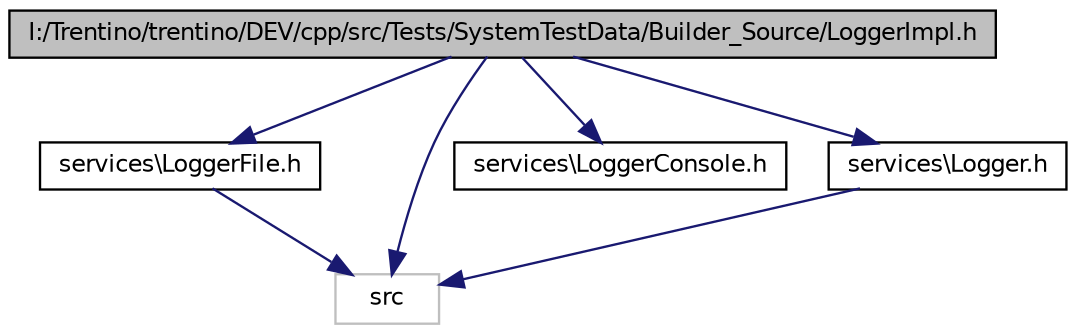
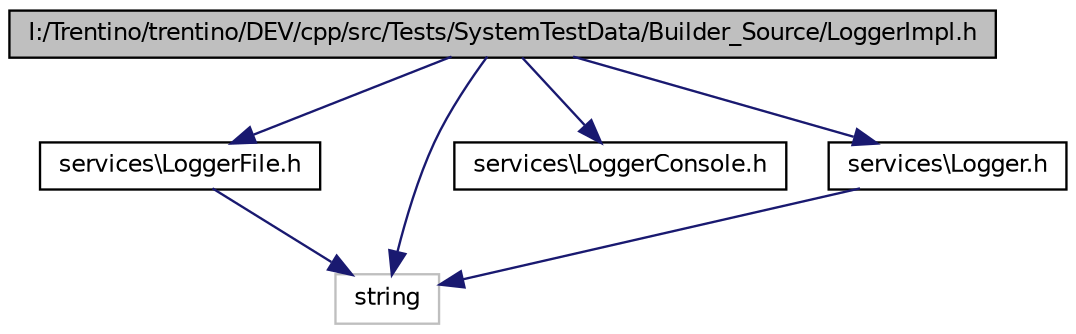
node "src": label "src" -> "string"
